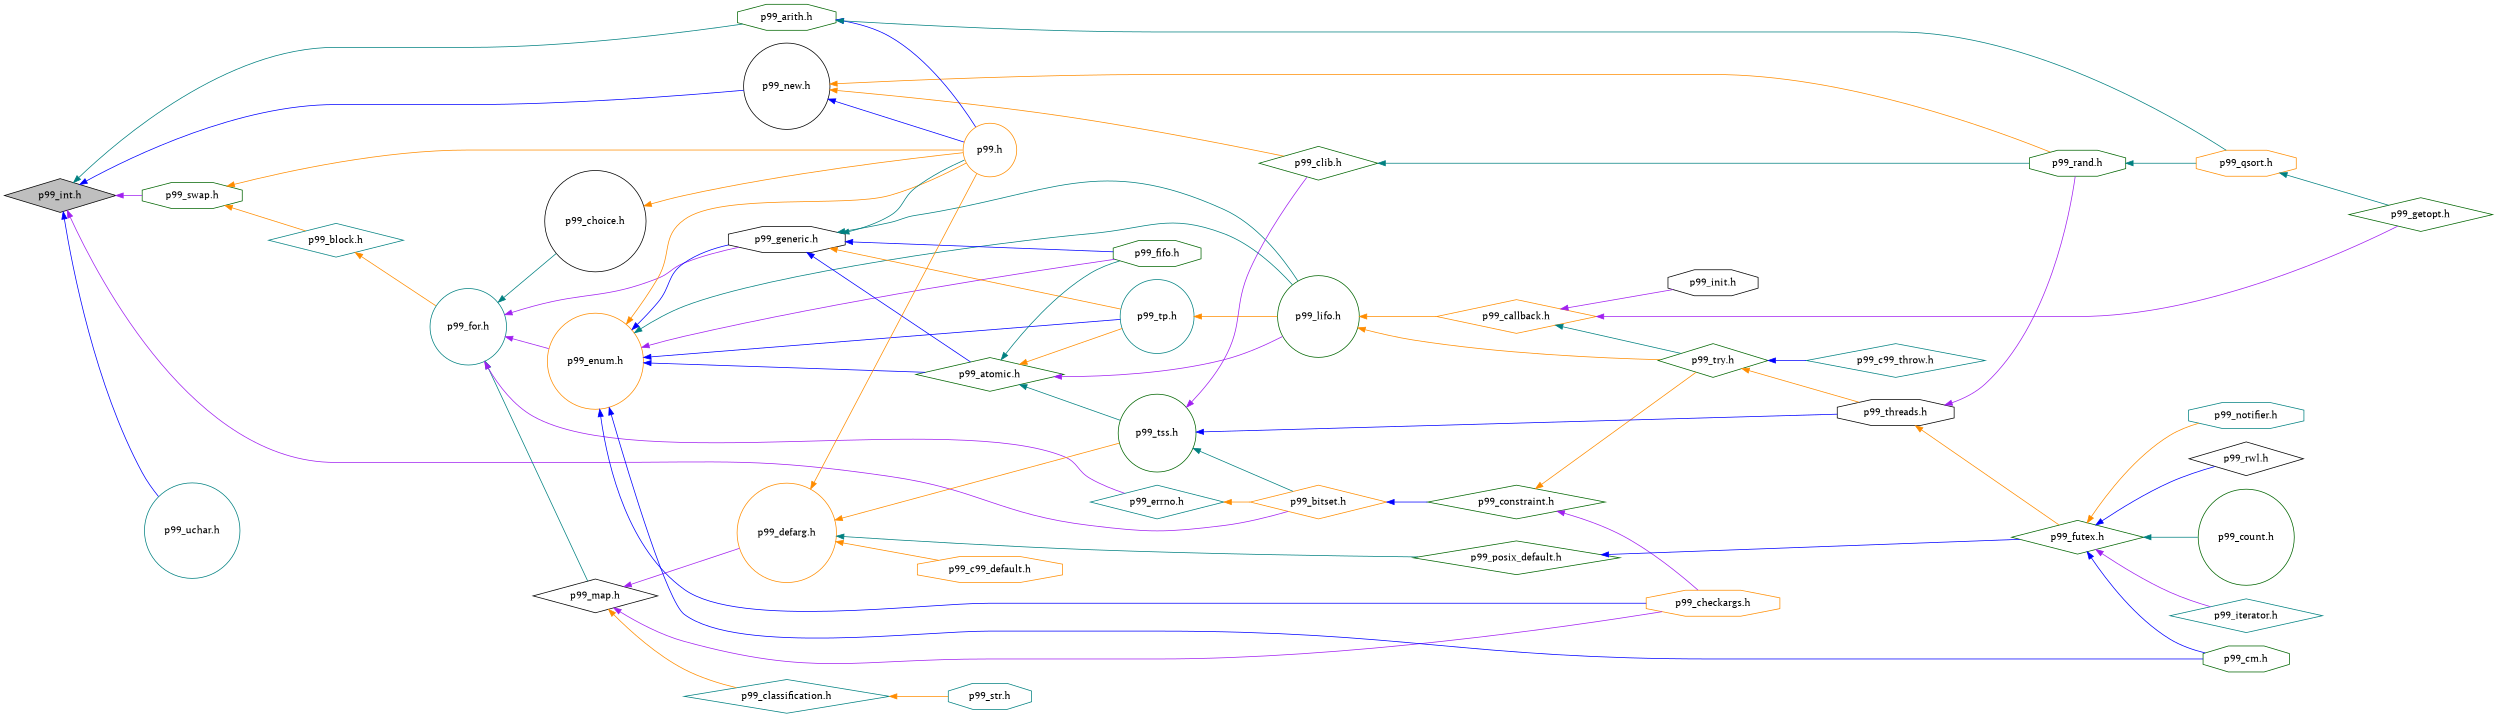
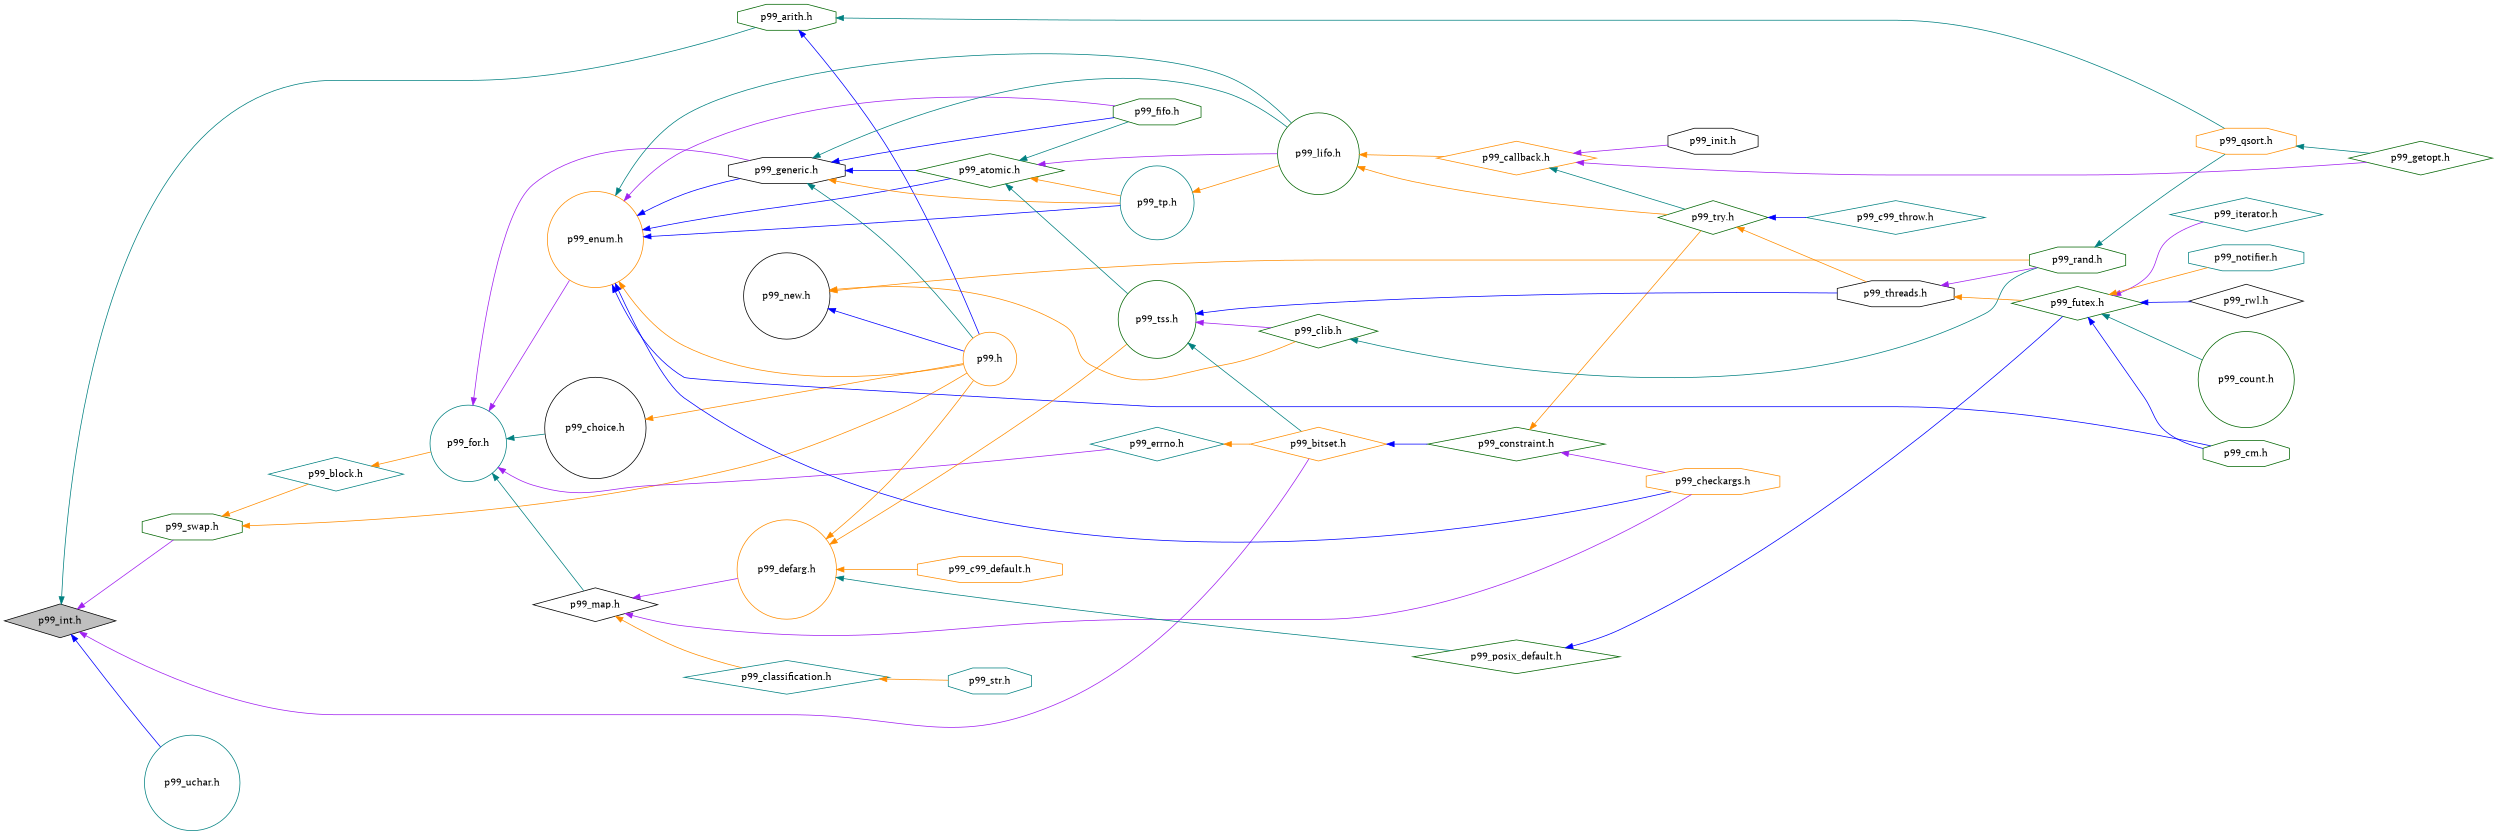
edge "p99_new.h" -> "p99_int.h": removed
